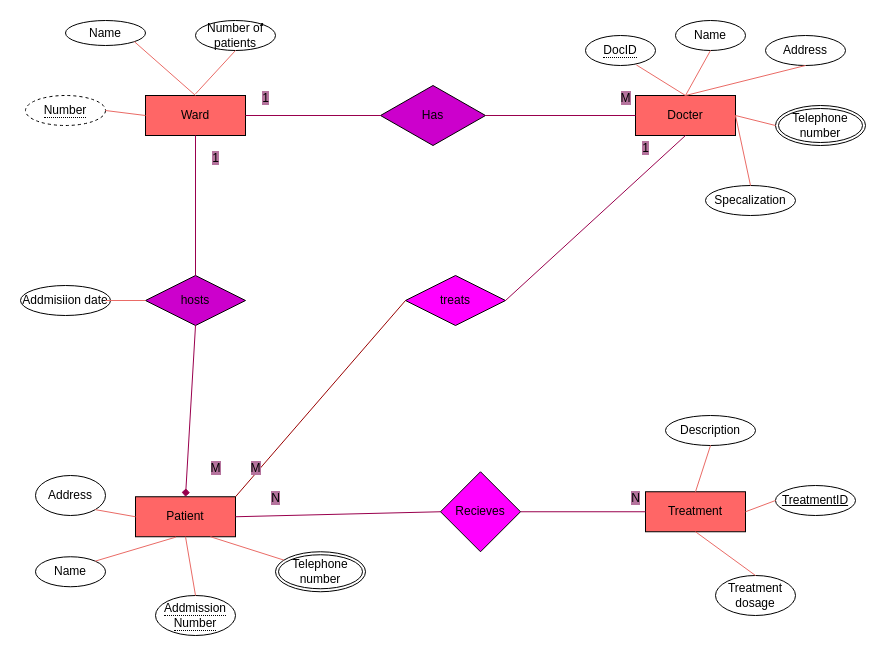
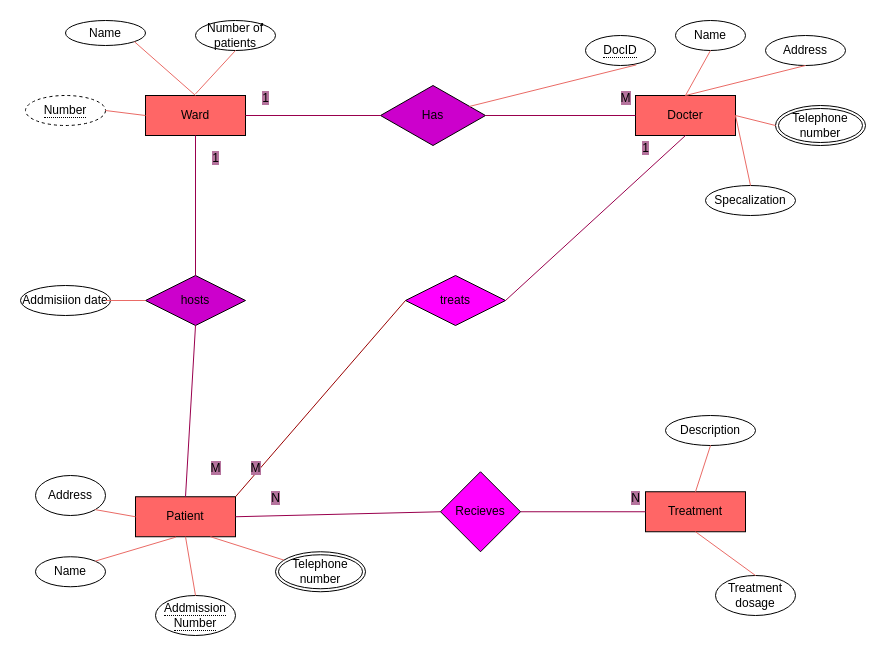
edge "DocID" -- "Docter": now "DocID" -- "Has"
edge "hosts" -> "Patient": arrowhead diamond -> none
node "TreatmentID": removed
edge "TreatmentID" -- "Treatment": removed
